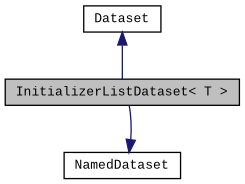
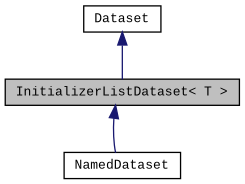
edge "InitializerListDataset< T >" -> "NamedDataset": reversed
